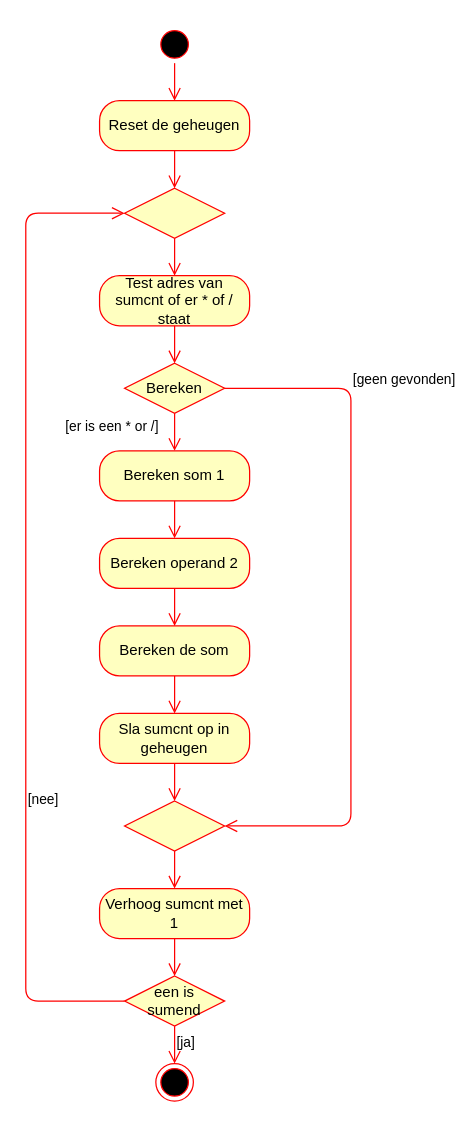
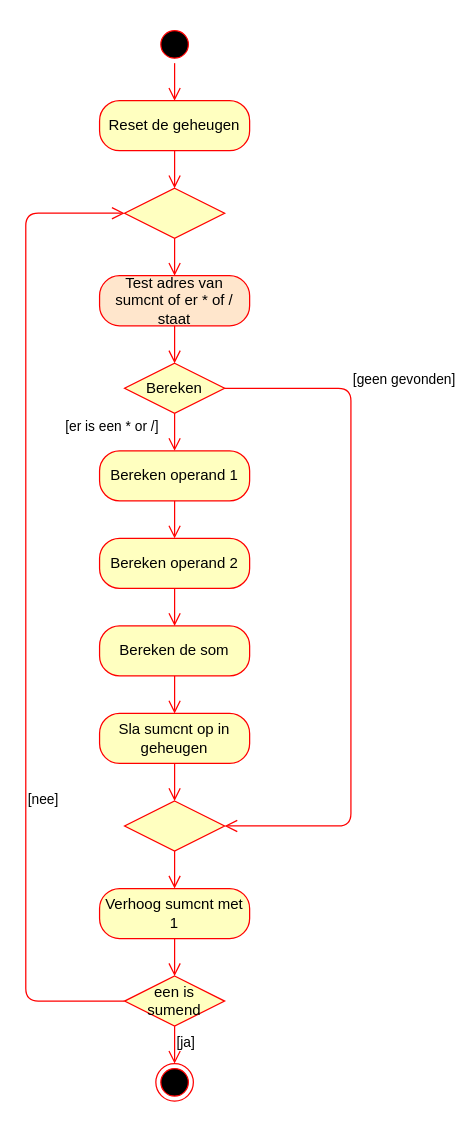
node "Test adres van sumcnt of er * of / staat": fillcolor #ffffc0 -> #ffe6cc
node "Bereken som 1": label "Bereken som 1" -> "Bereken operand 1"
